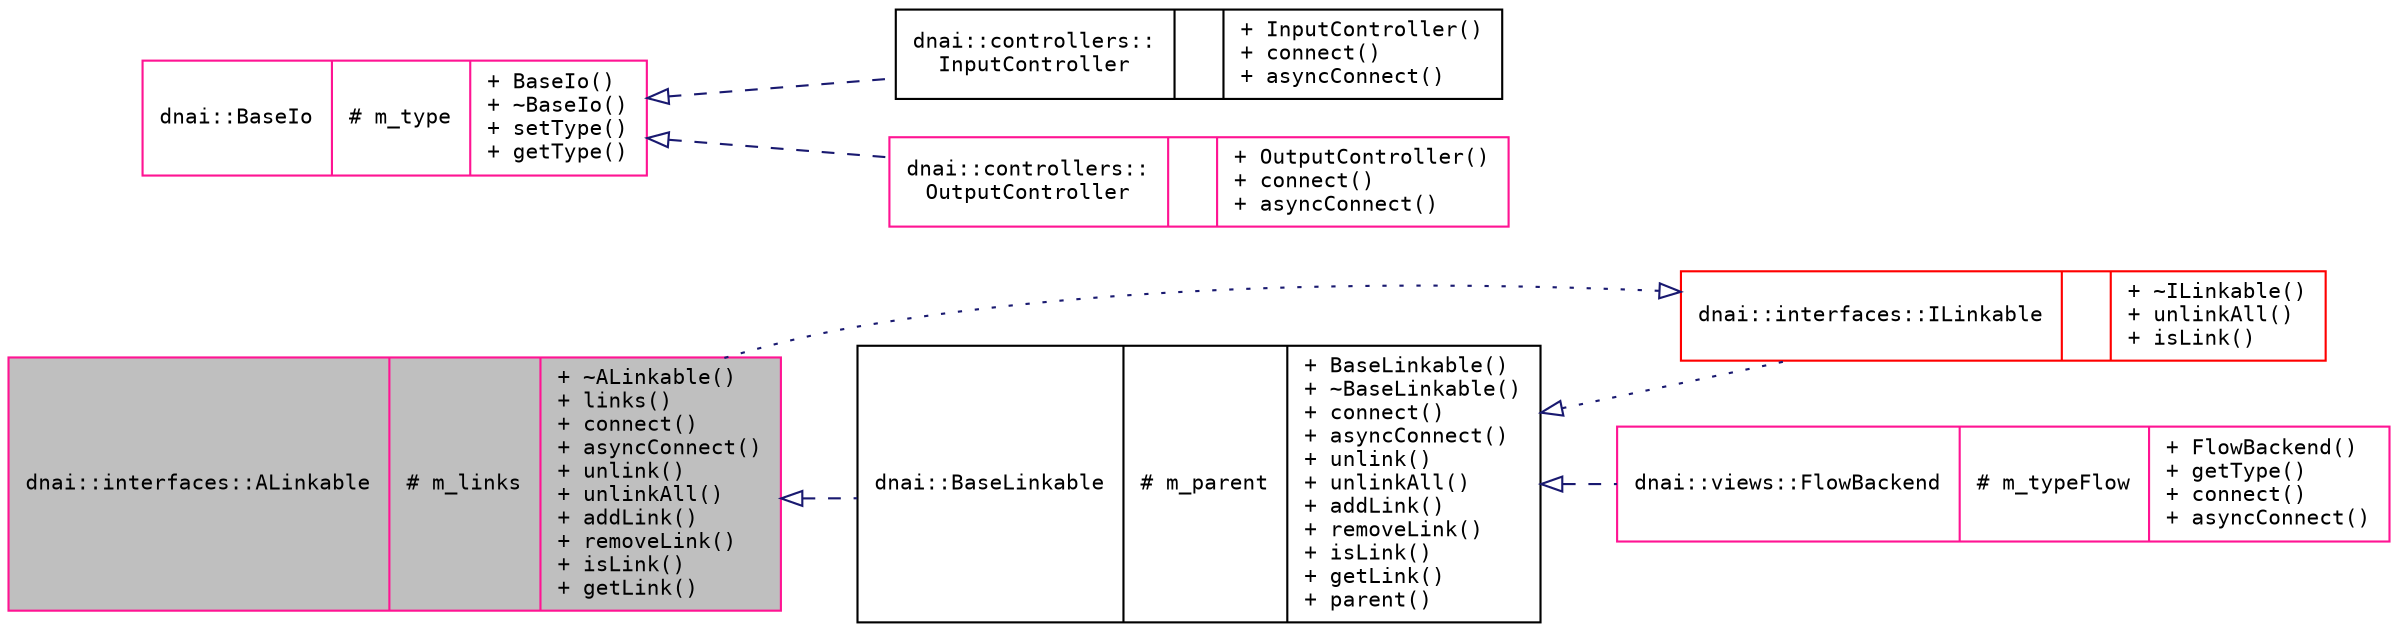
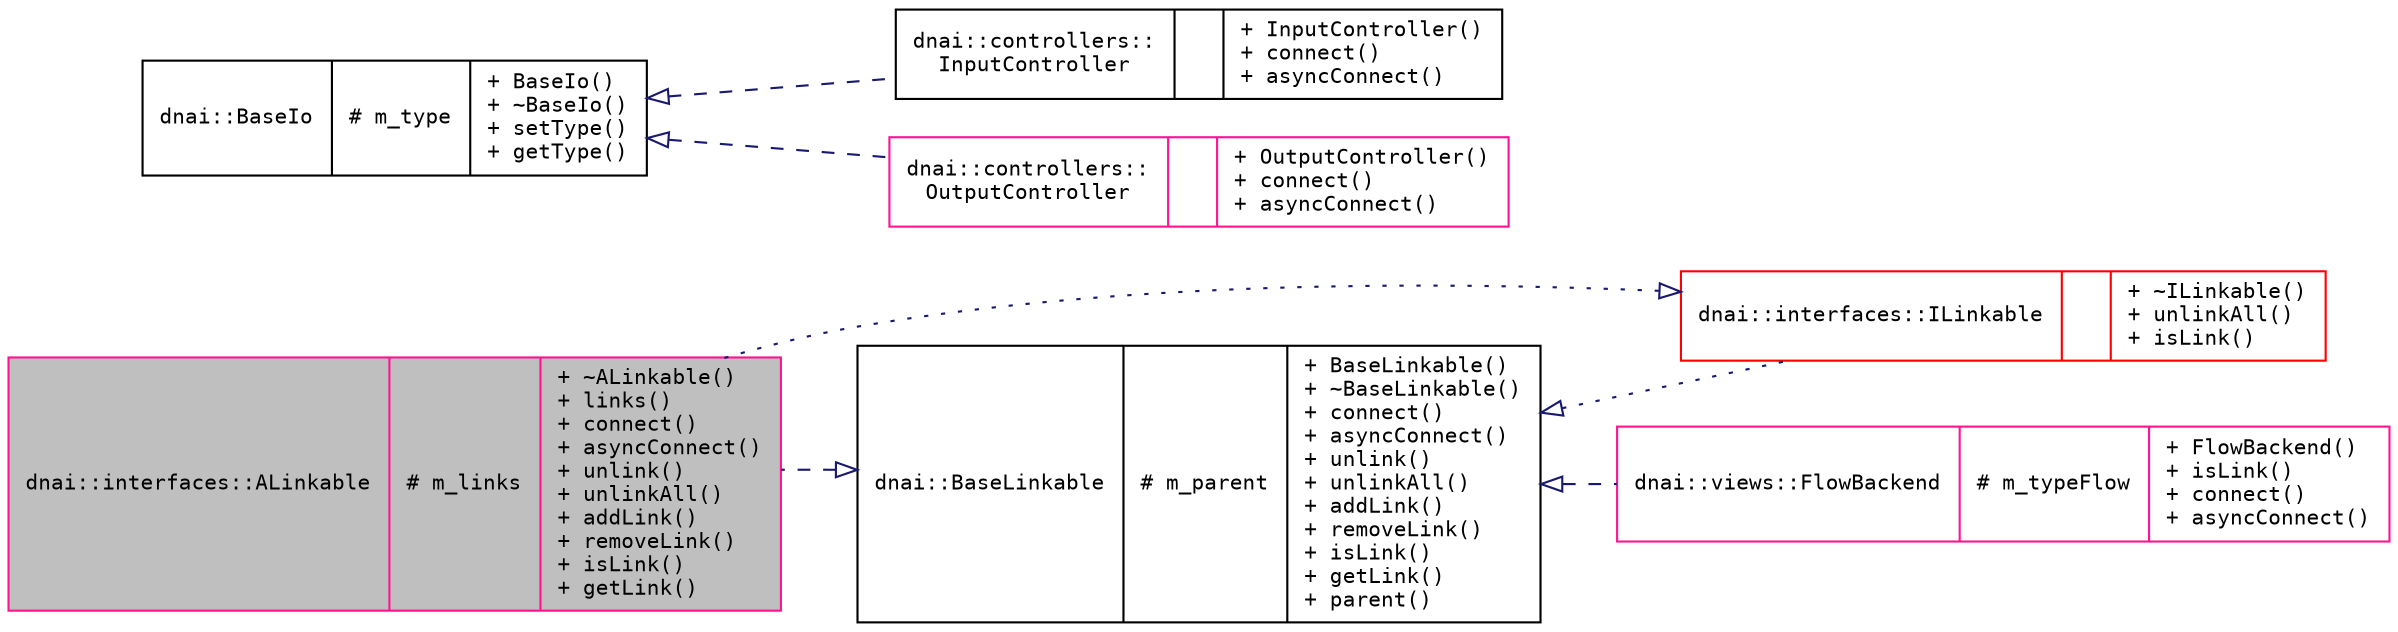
node "dnai::BaseIo": color deeppink -> black
node "dnai::views::FlowBackend": text "+ getType()" -> "+ isLink()"
edge "dnai::BaseLinkable" -> "dnai::interfaces::ALinkable": reversed
